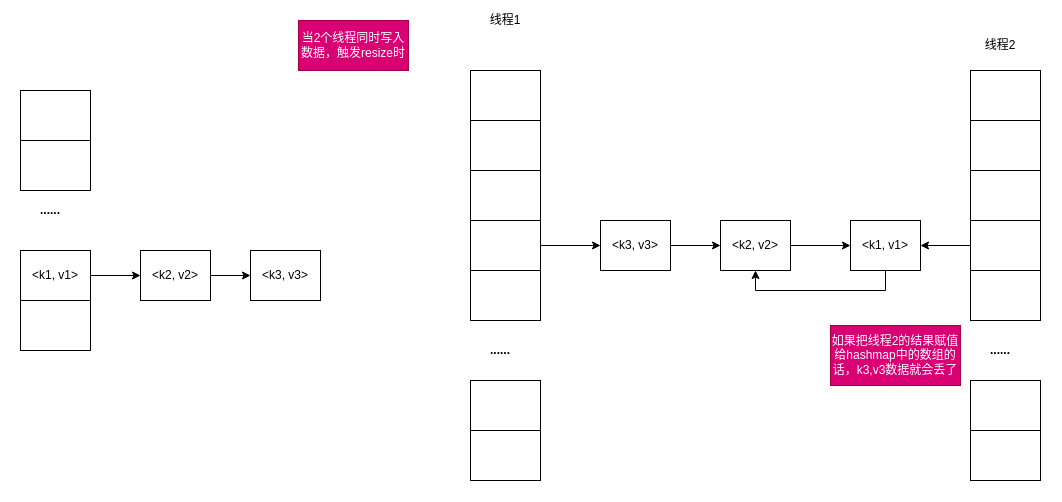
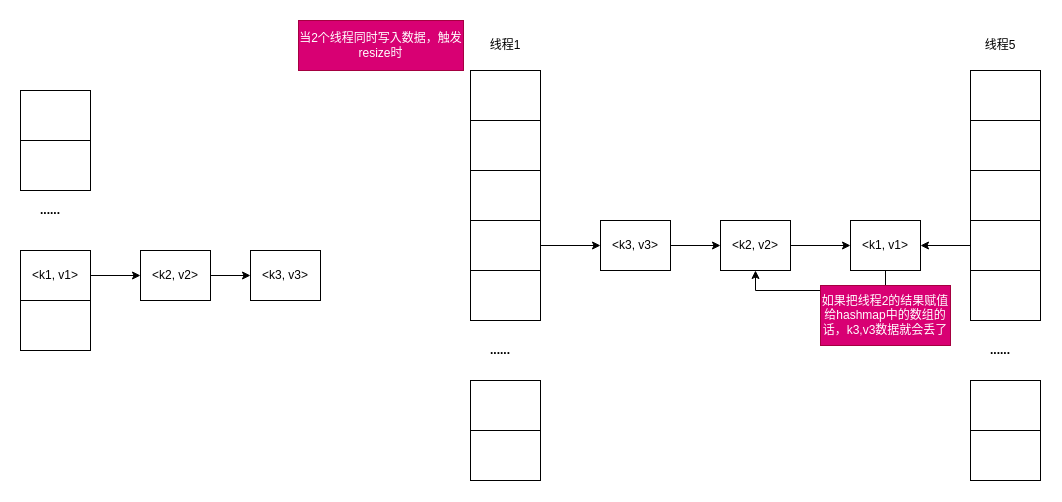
node "线程1": moved (506, 21) -> (506, 46)
node "当2个线程同时写入数据，触发resize时": size 110x50 -> 165x50
node "线程2": label "线程2" -> "线程5"
node "如果把线程2的结果赋值给hashmap中的数组的话，k3,v3数据就会丢了": moved (896, 356) -> (886, 316)
